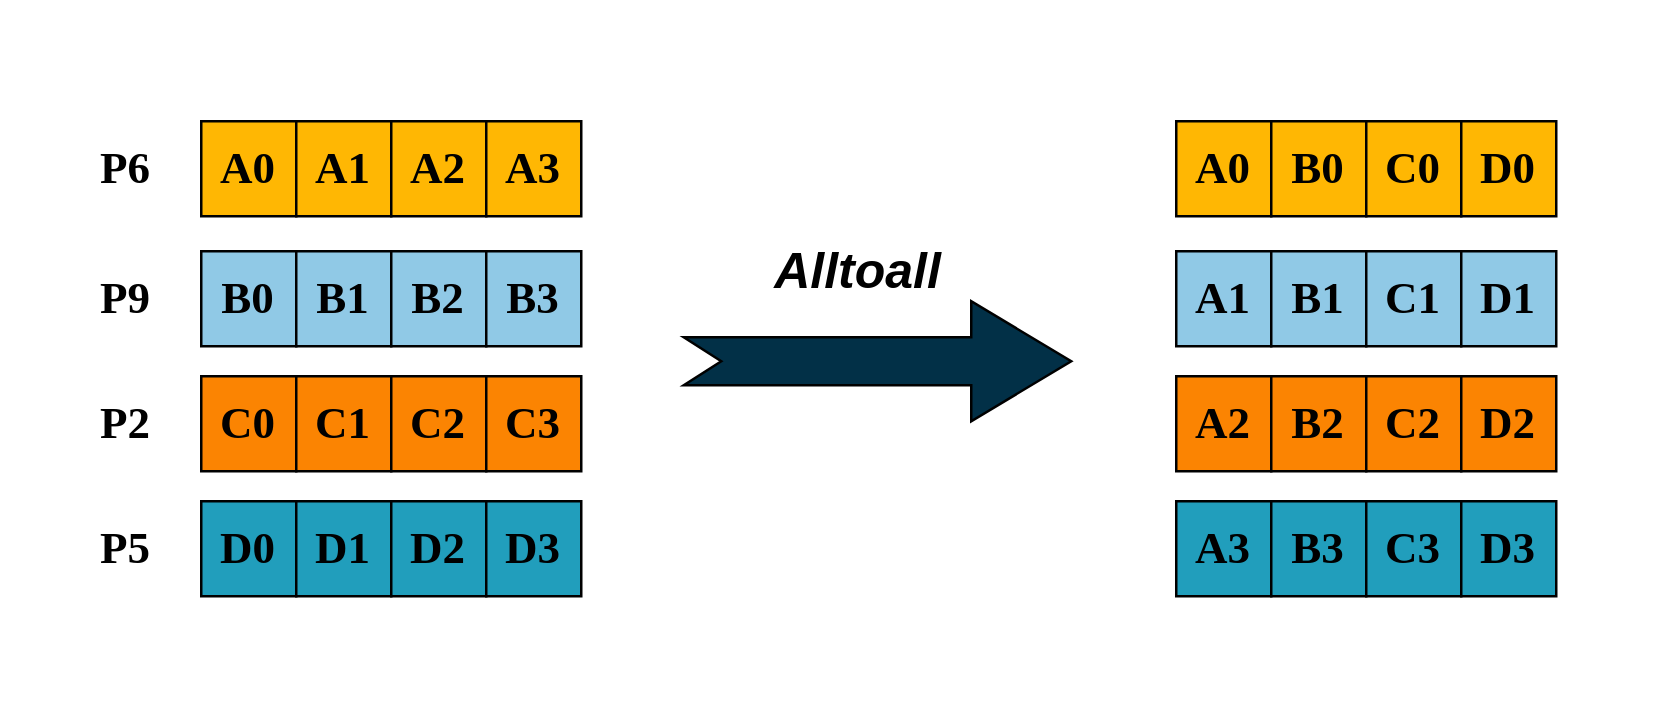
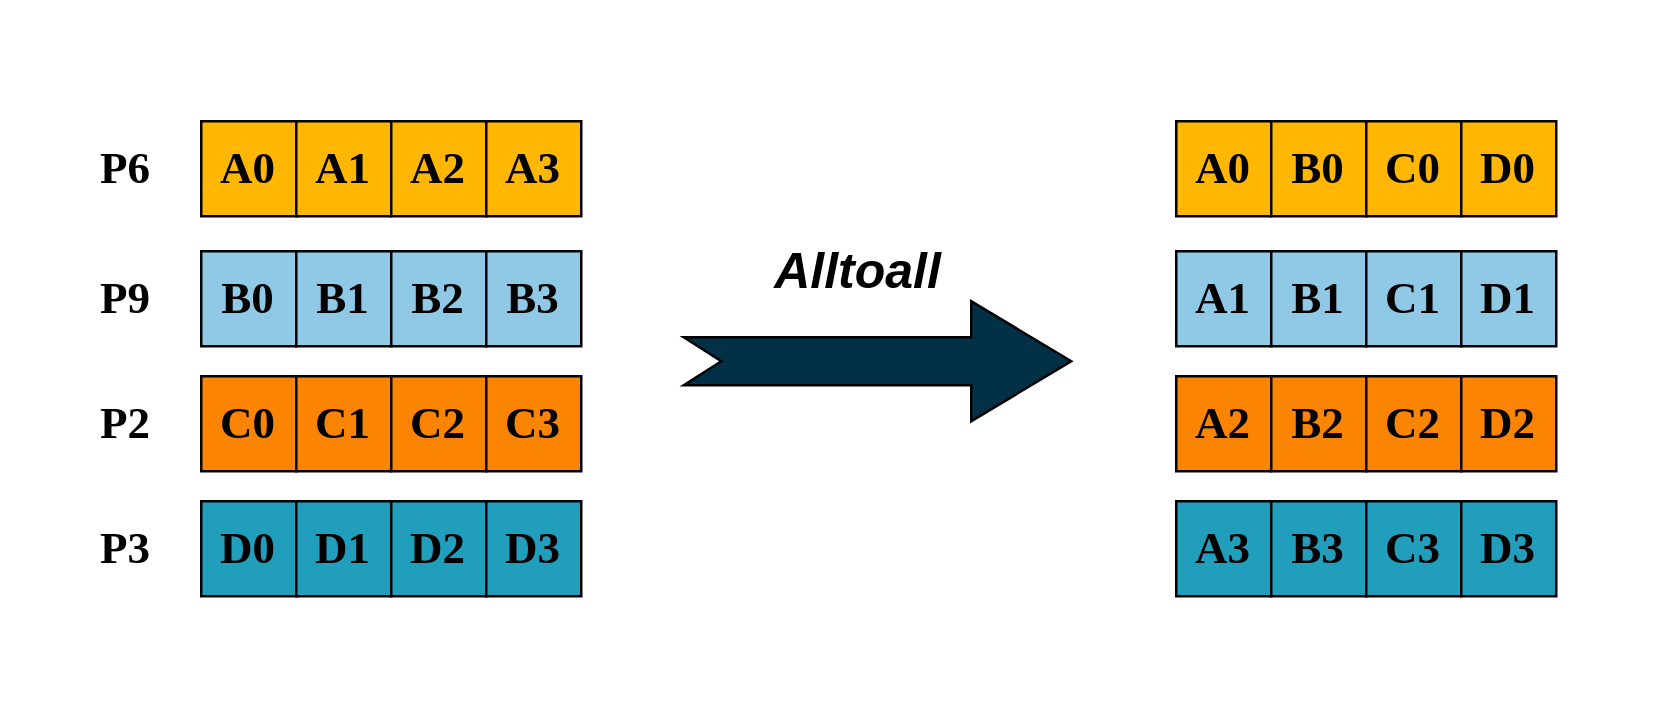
node "P5": label "P5" -> "P3"
